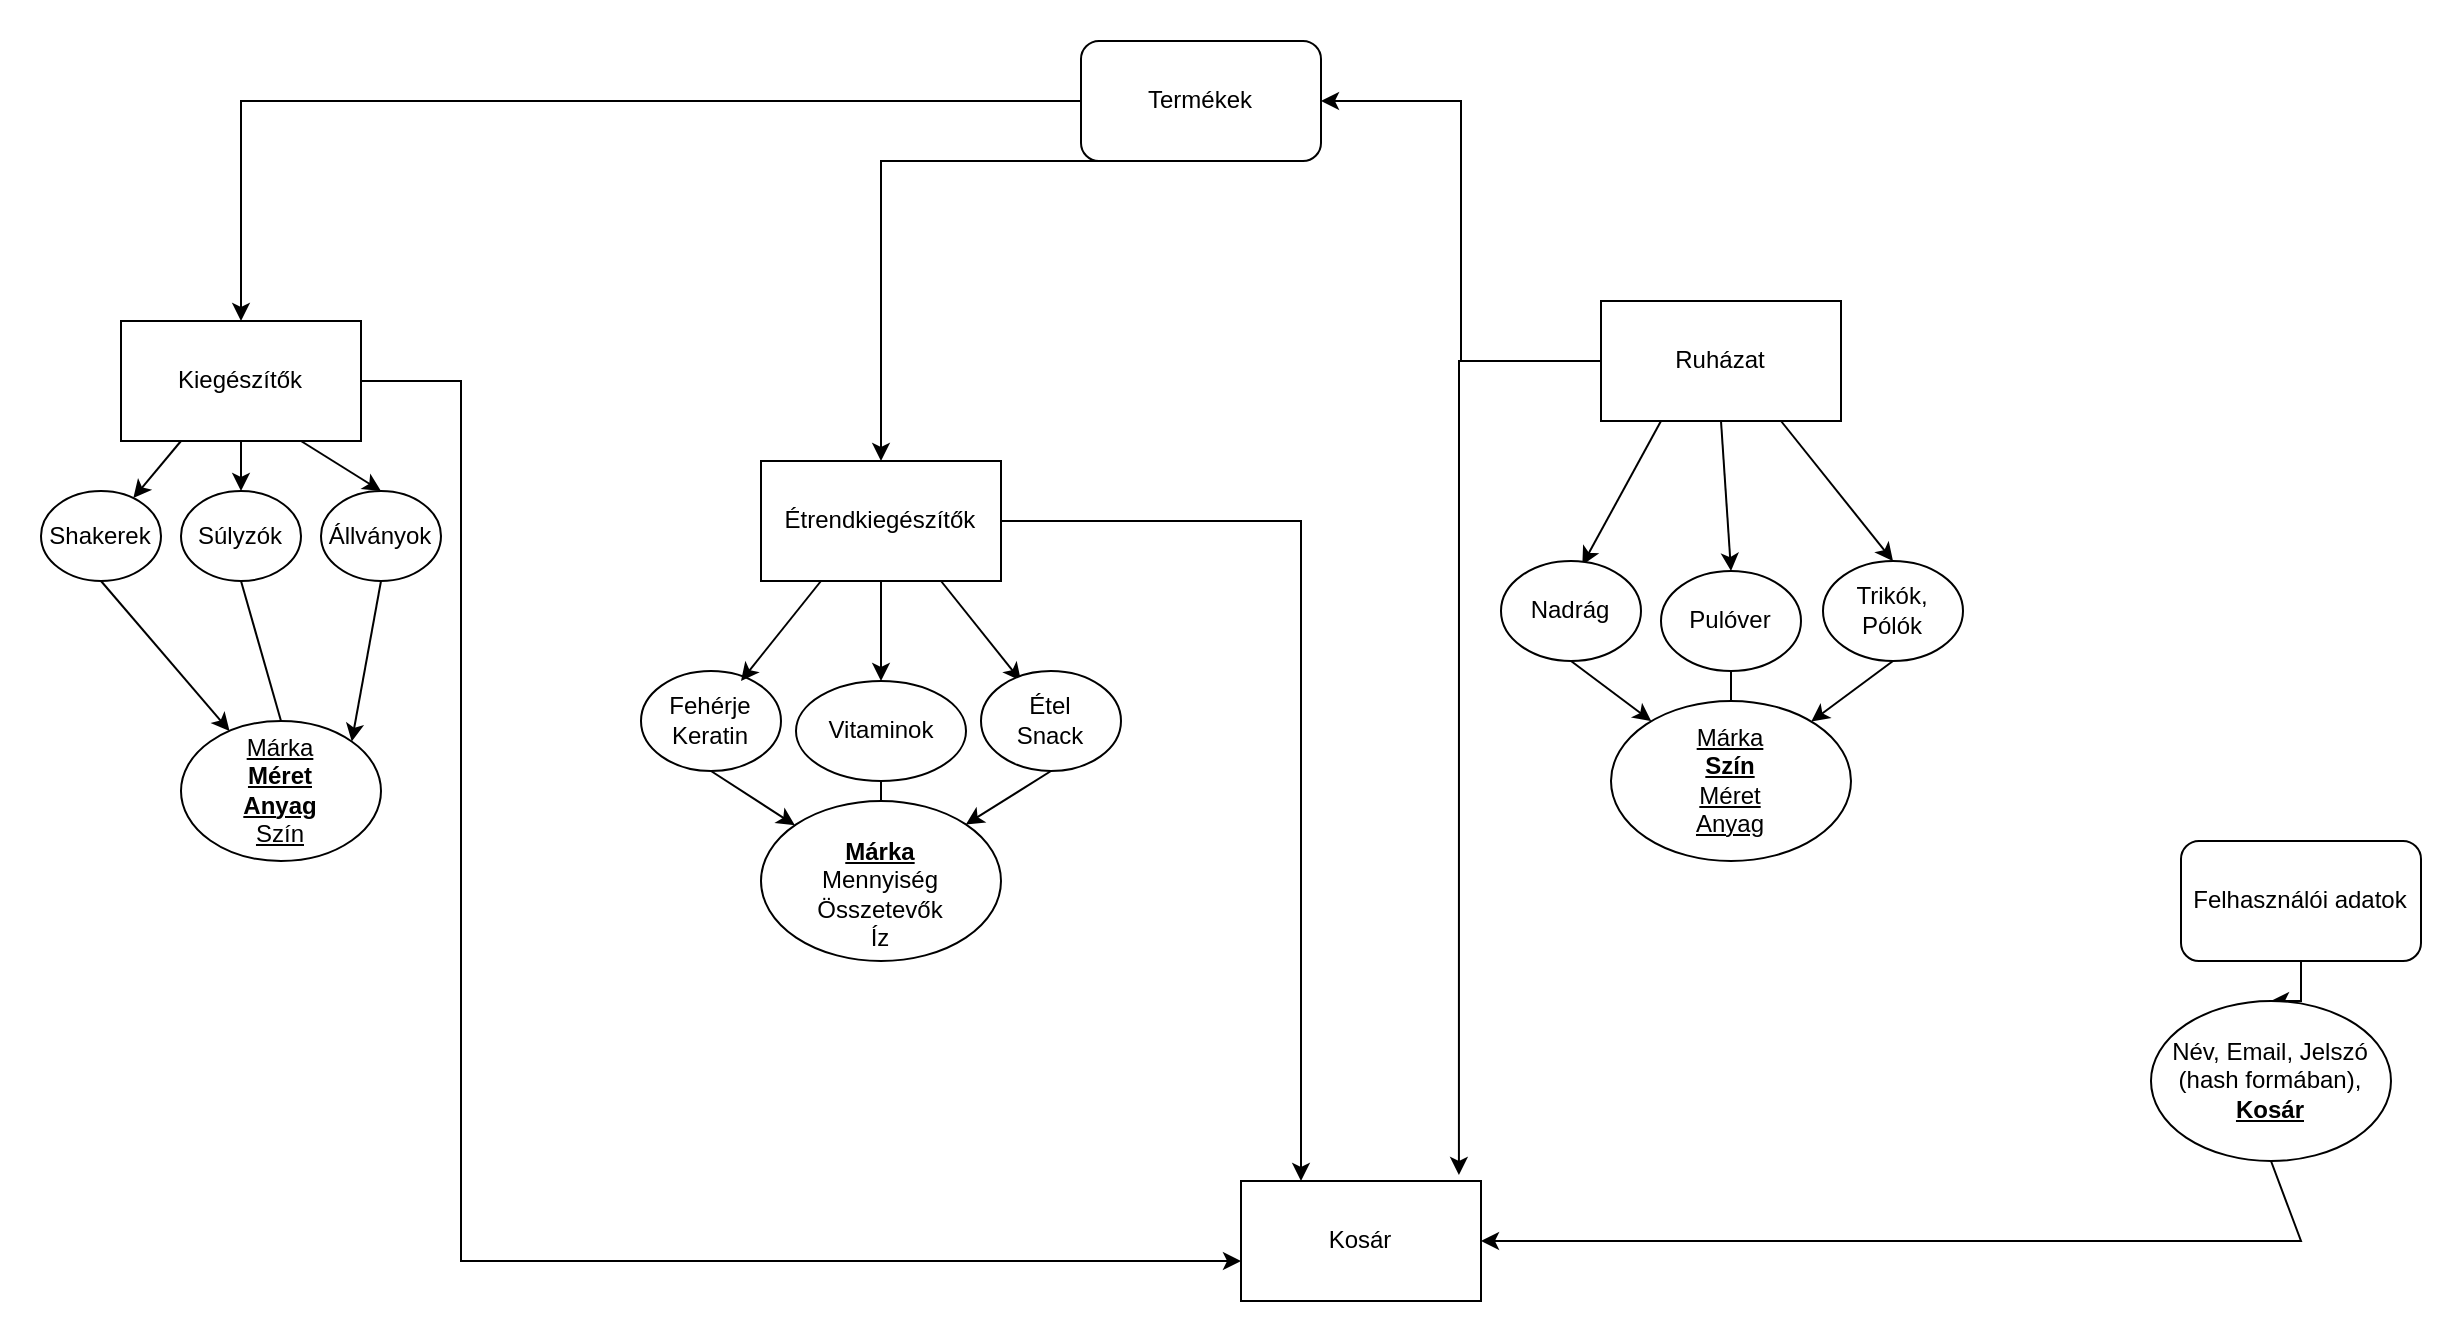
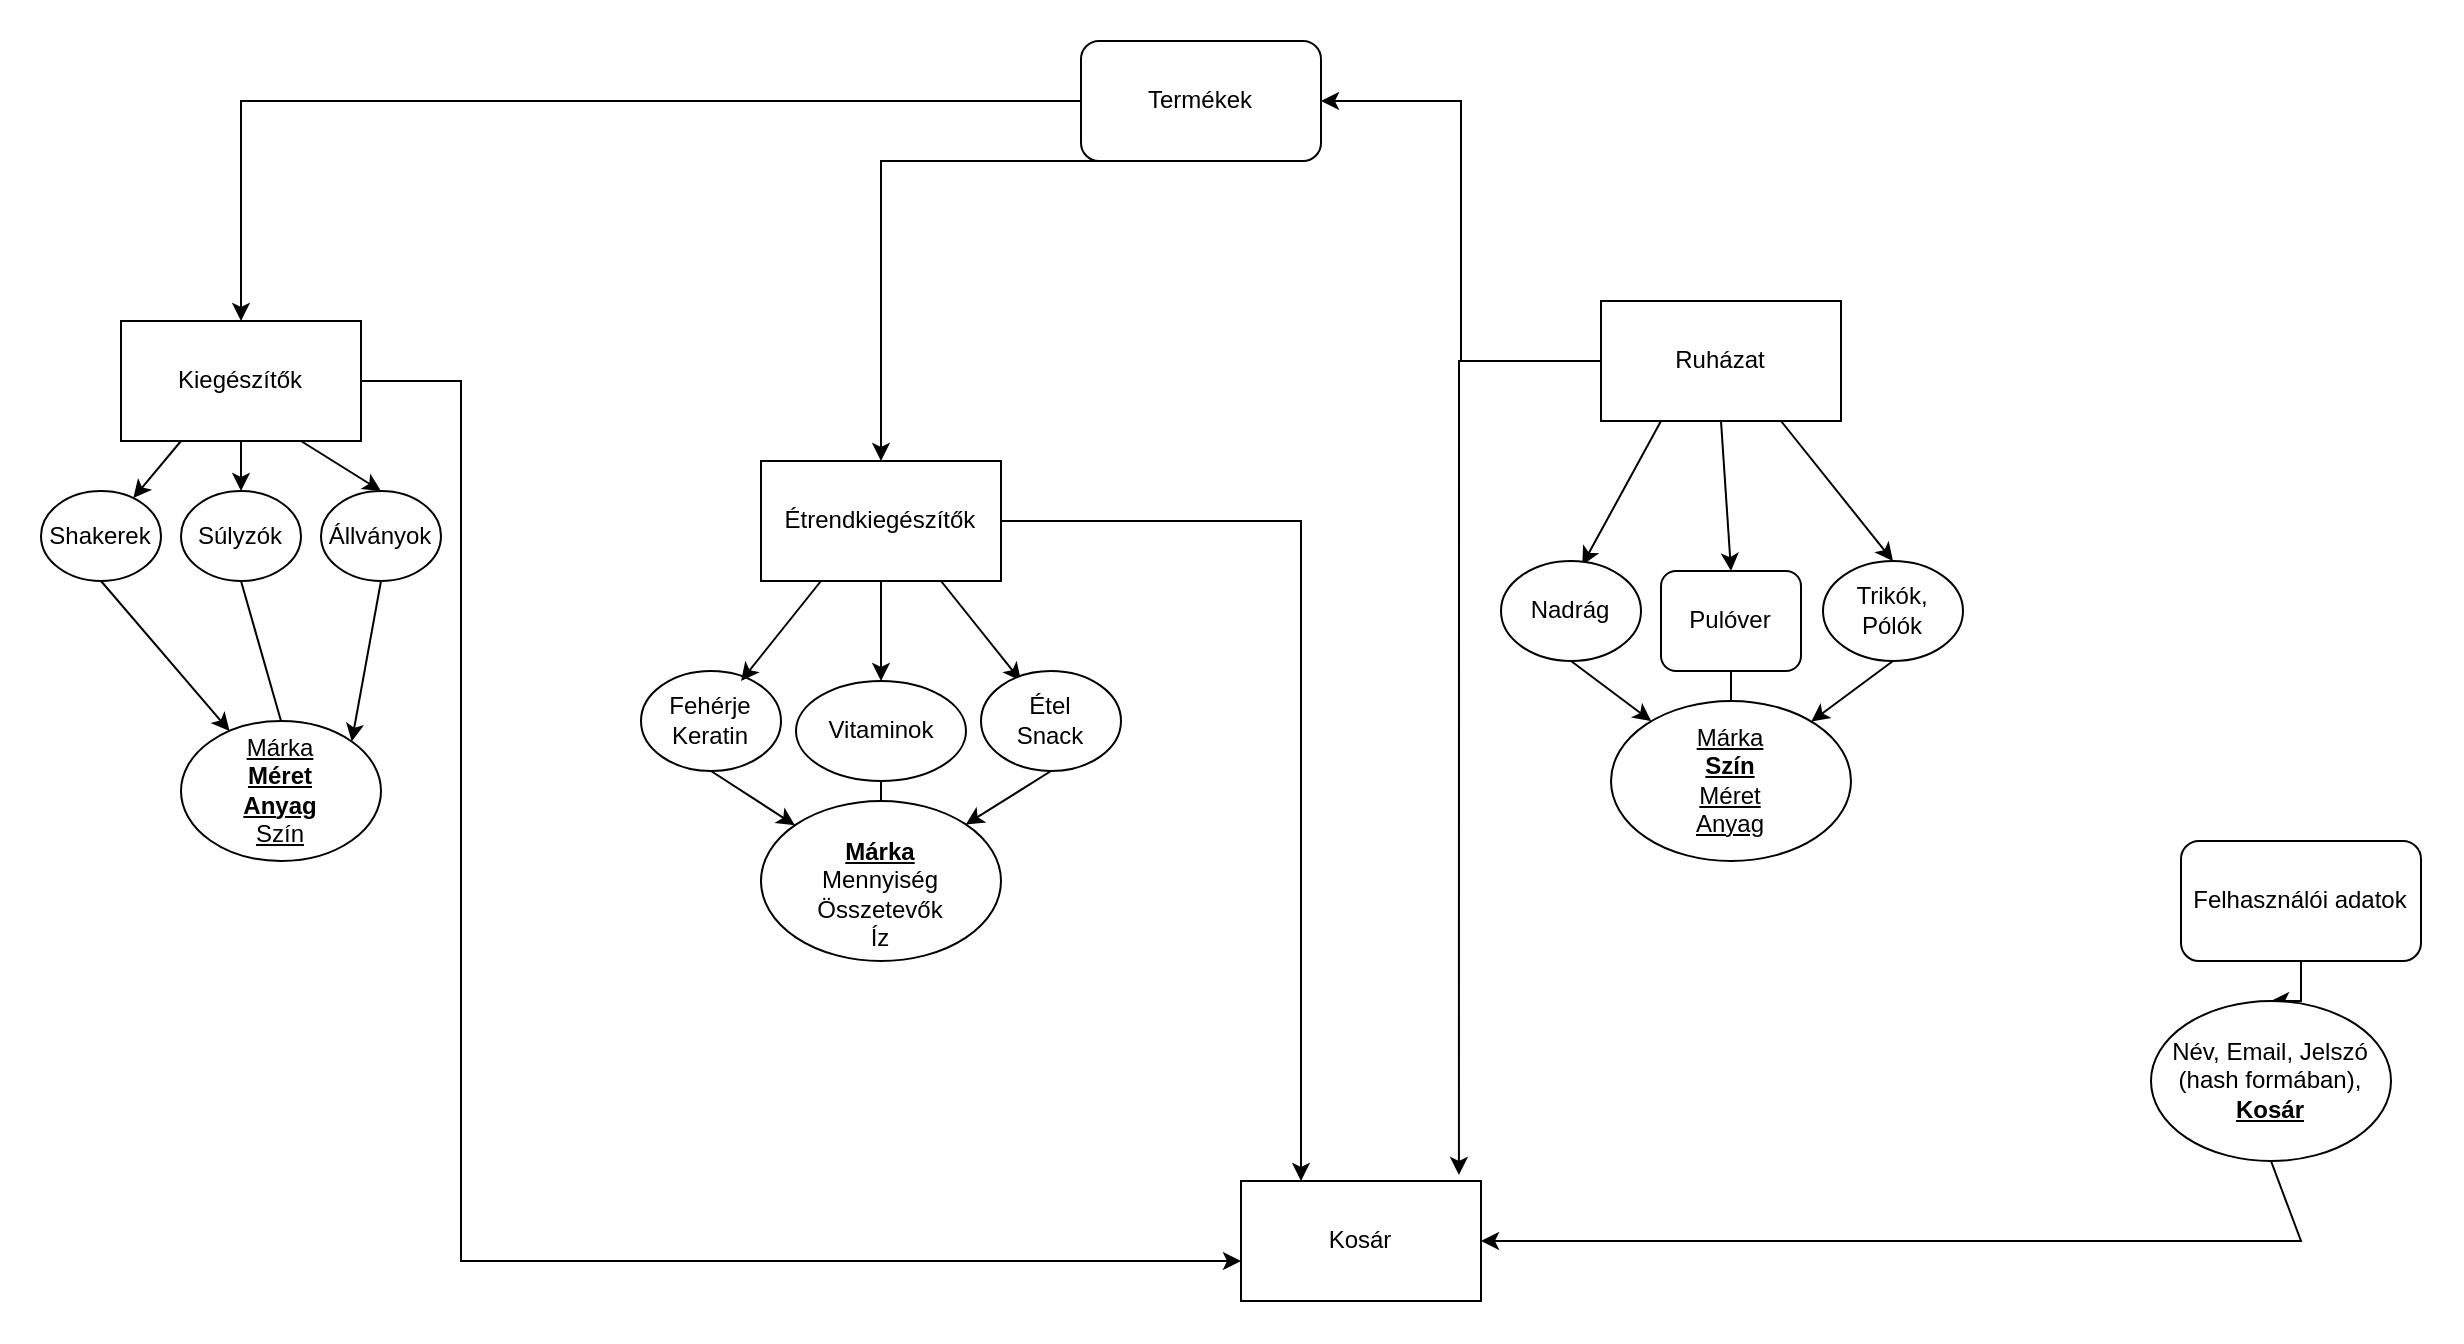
node "Pulóver": shape ellipse -> rounded rectangle
